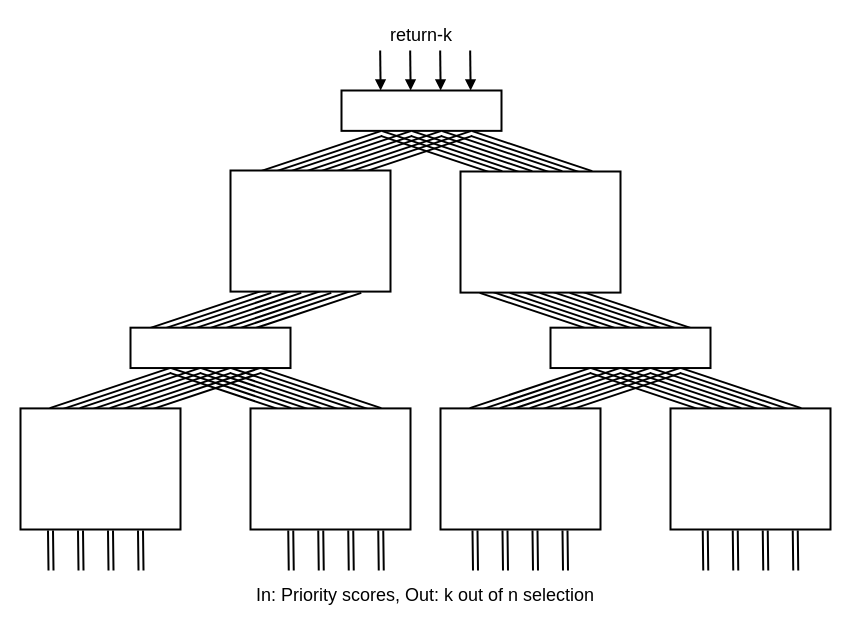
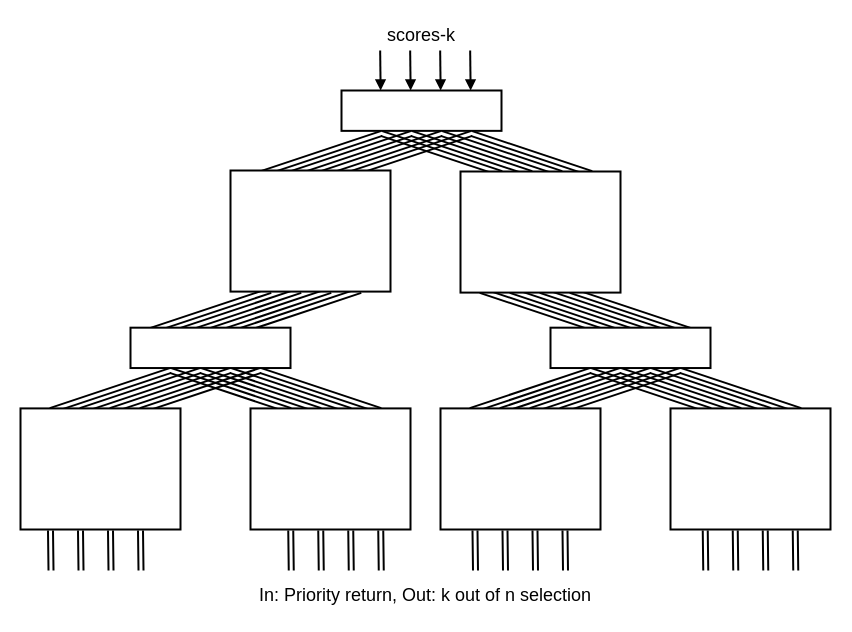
node "return-k": label "return-k" -> "scores-k"
node "In: Priority scores, Out: k out of n selection": label "In: Priority scores, Out: k out of n selection" -> "In: Priority return, Out: k out of n selection"
